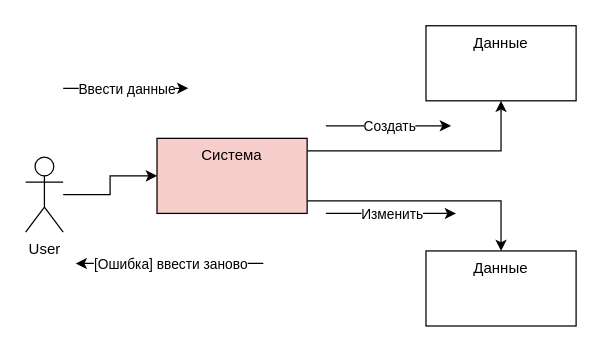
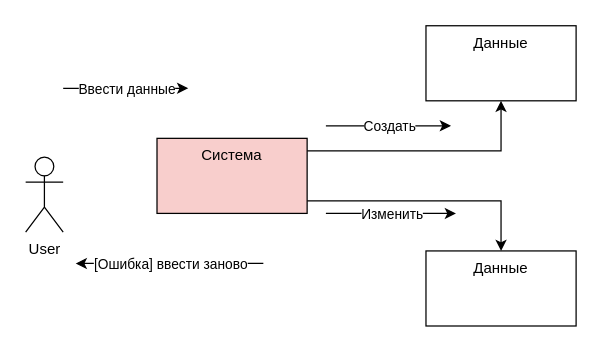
edge "User" -> "Система": removed
